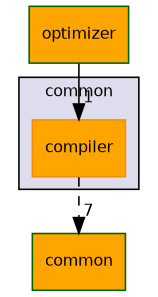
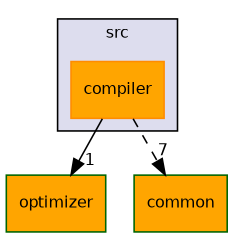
edge "optimizer" -> "compiler": reversed
cluster "common": label "common" -> "src"
